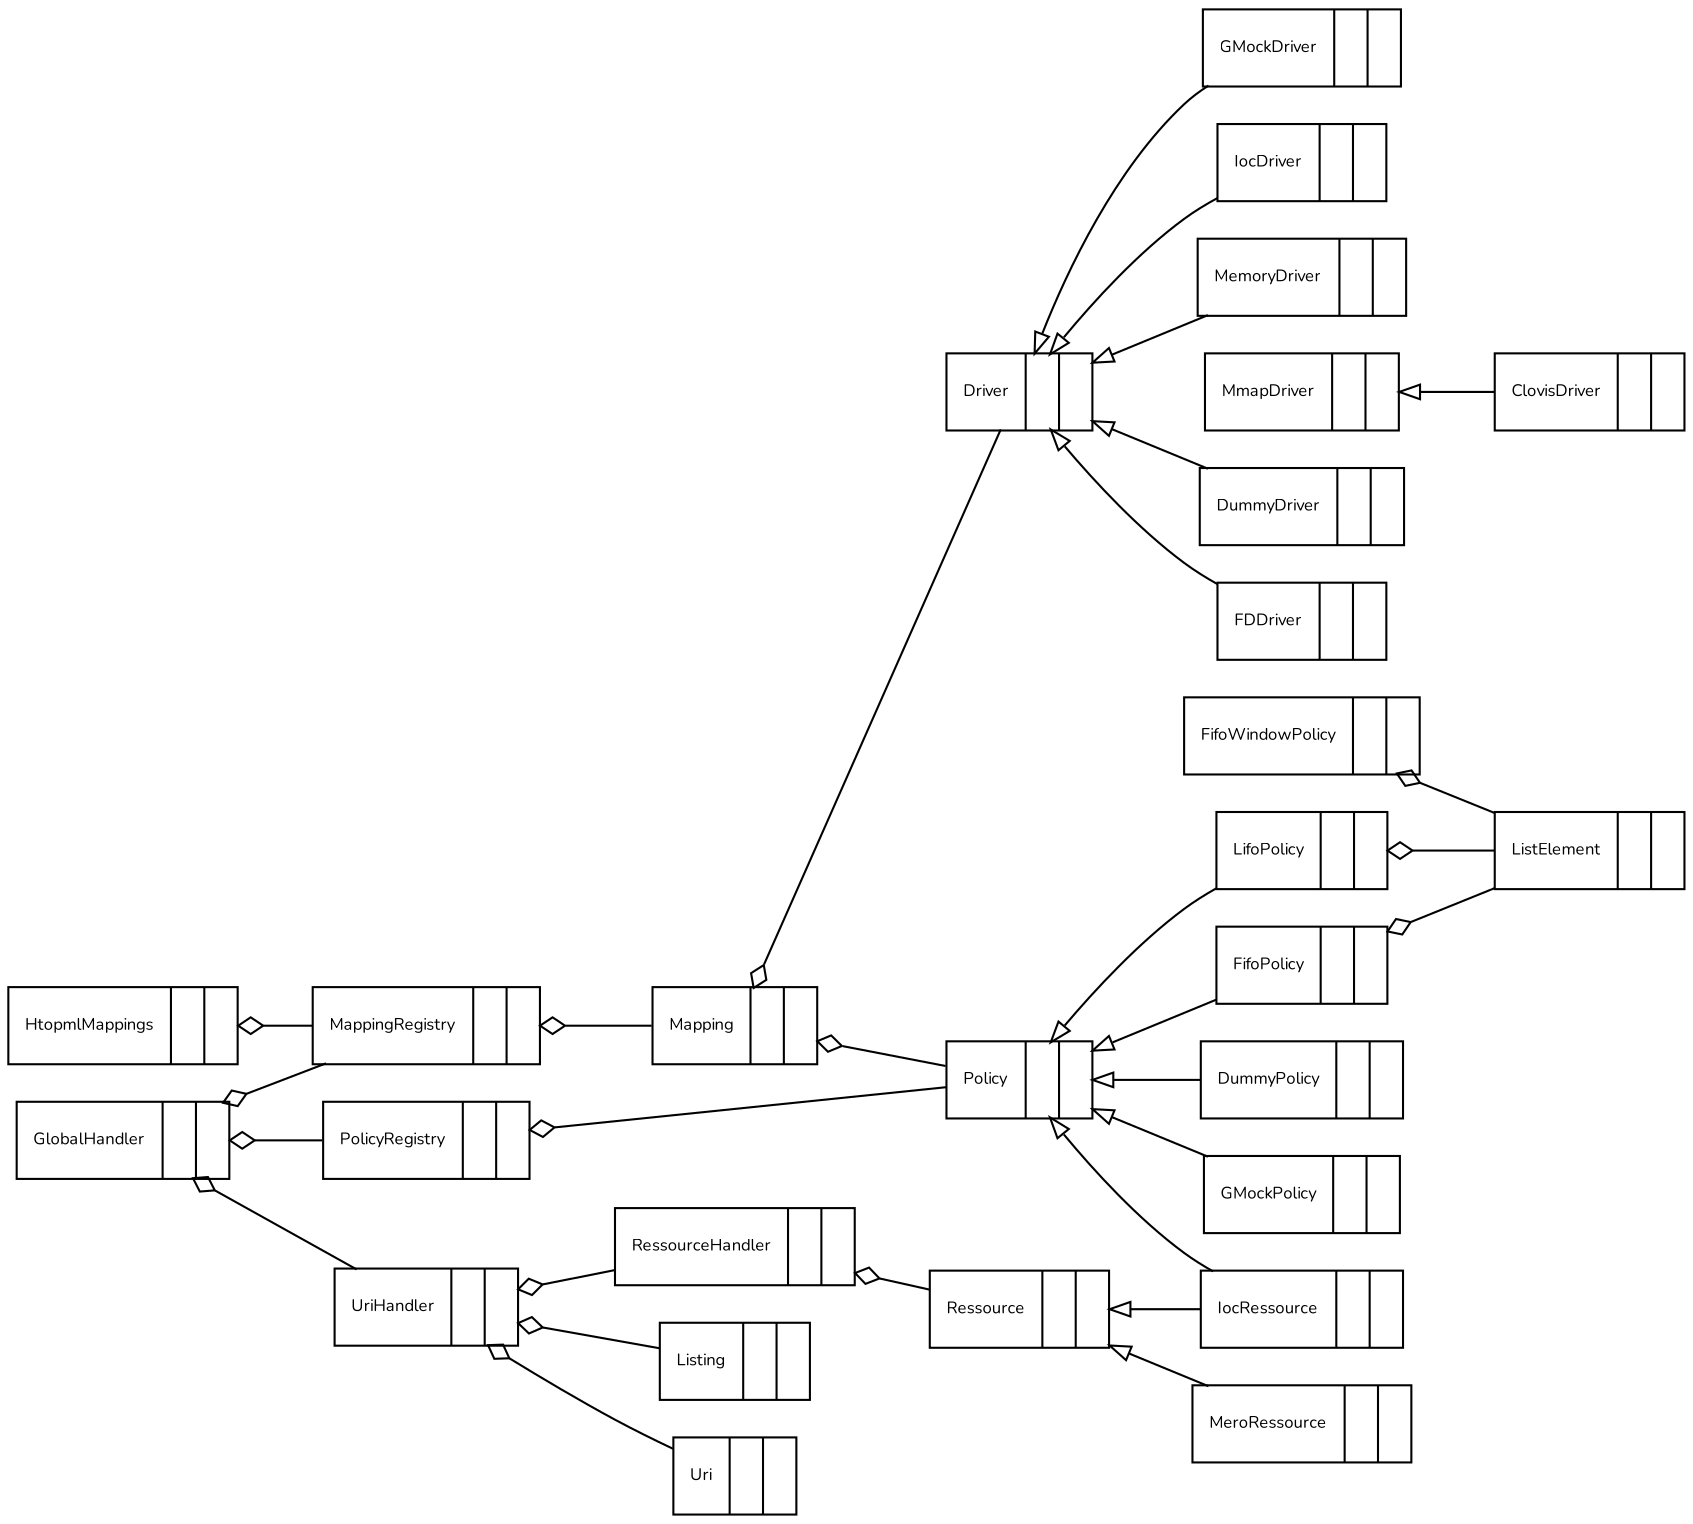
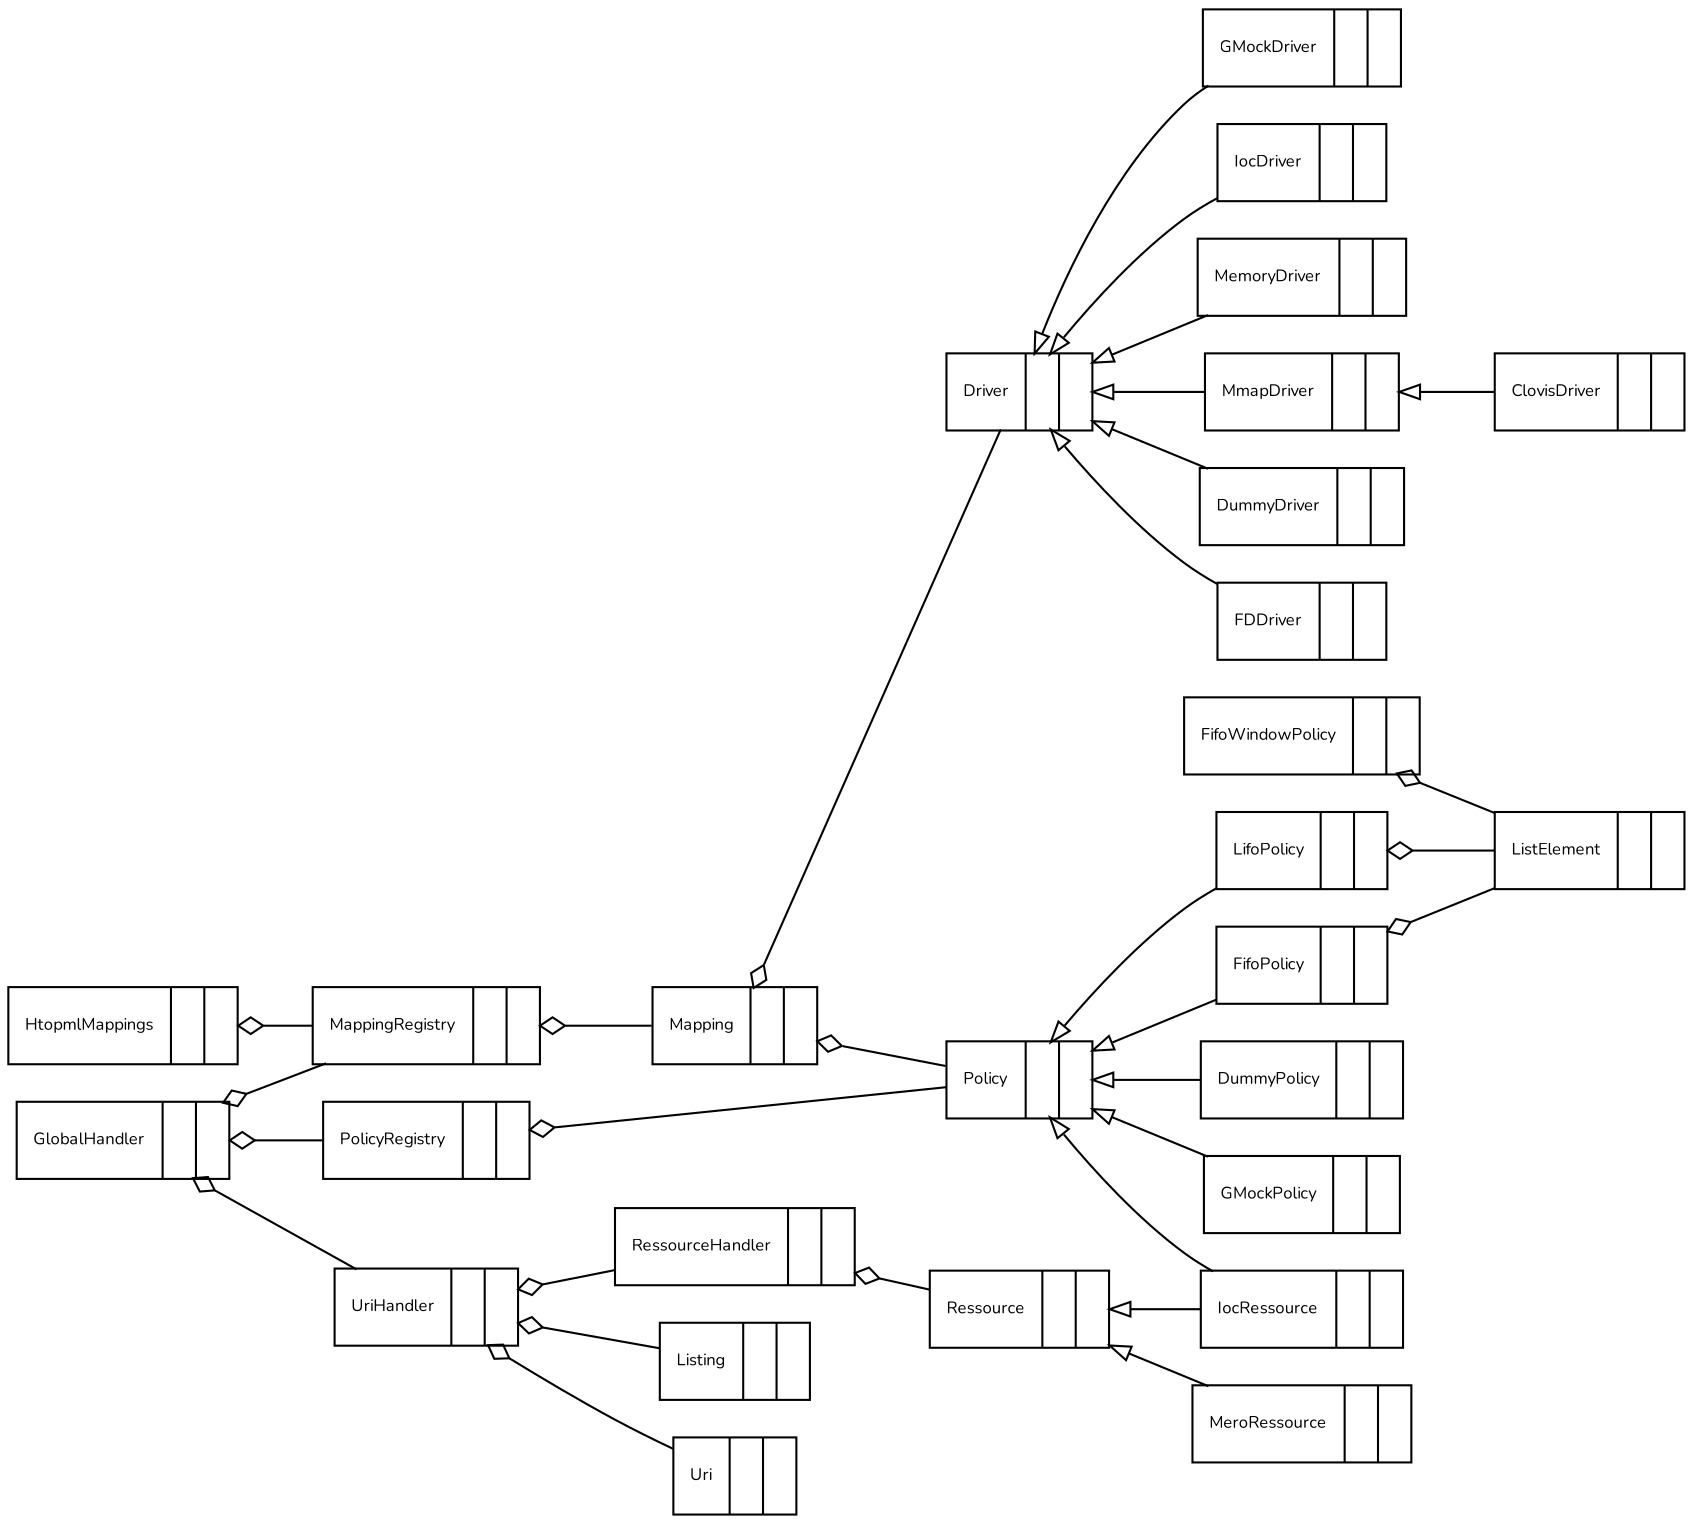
edge "MmapDriver" -> "Driver": added
